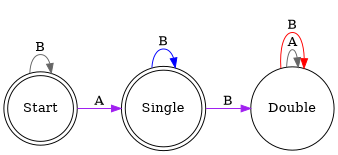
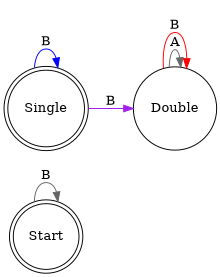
edge "Start" -> "Single": removed, label "A"
